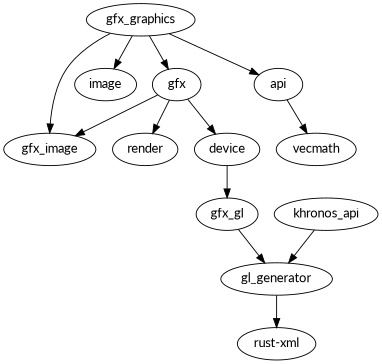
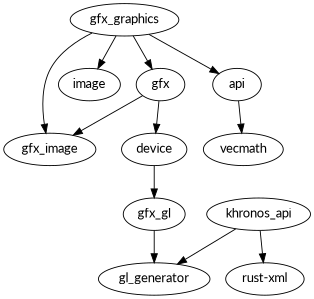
node "render": removed
edge "gl_generator" -> "rust-xml": now "khronos_api" -> "rust-xml"
